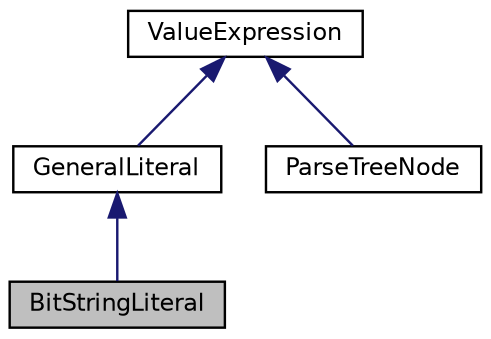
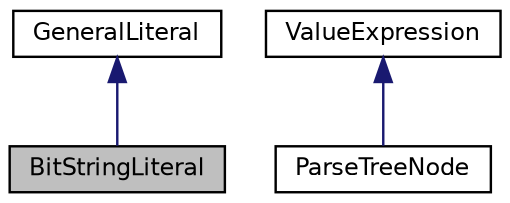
edge "GeneralLiteral" -> "ValueExpression": removed
